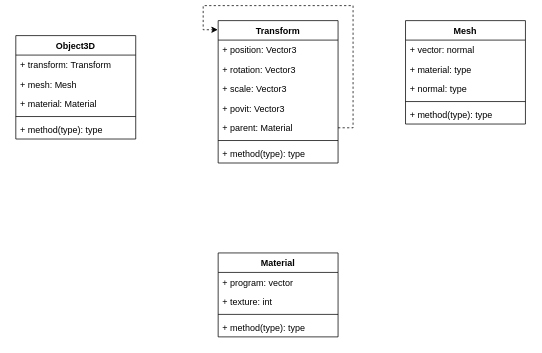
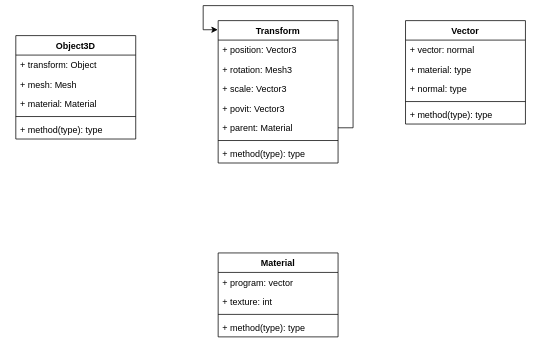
edge "+ parent: Material" -> "Transform": style dashed -> solid
node "Mesh": label "Mesh" -> "Vector"
node "+ transform: Transform": label "+ transform: Transform" -> "+ transform: Object"
node "+ rotation: Vector3": label "+ rotation: Vector3" -> "+ rotation: Mesh3"
